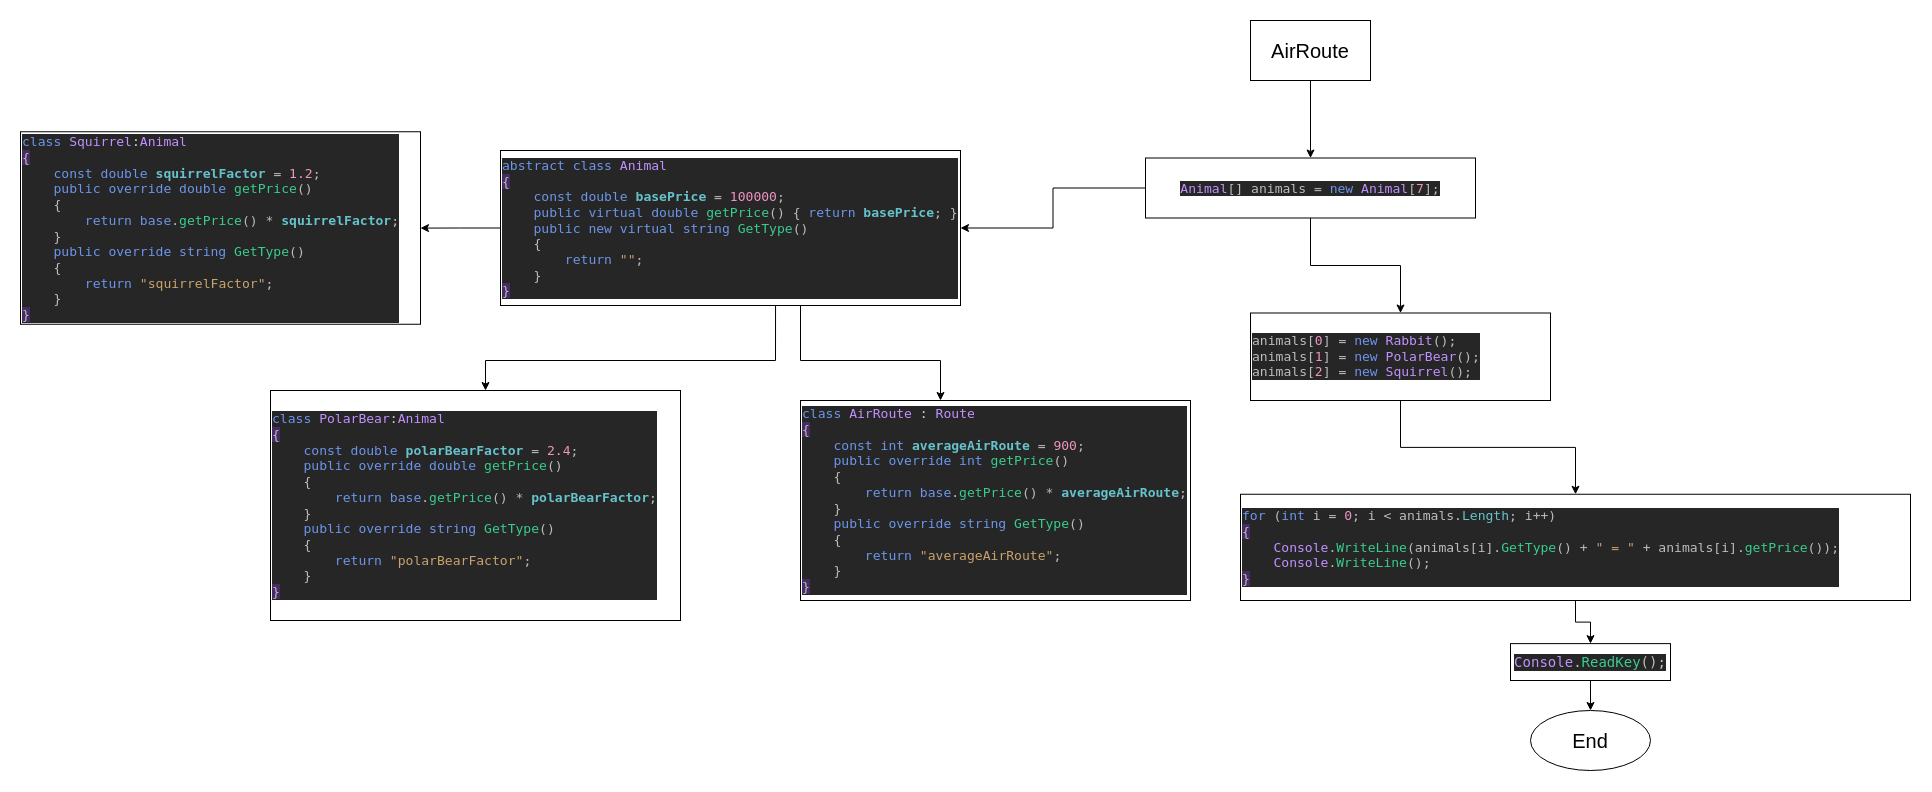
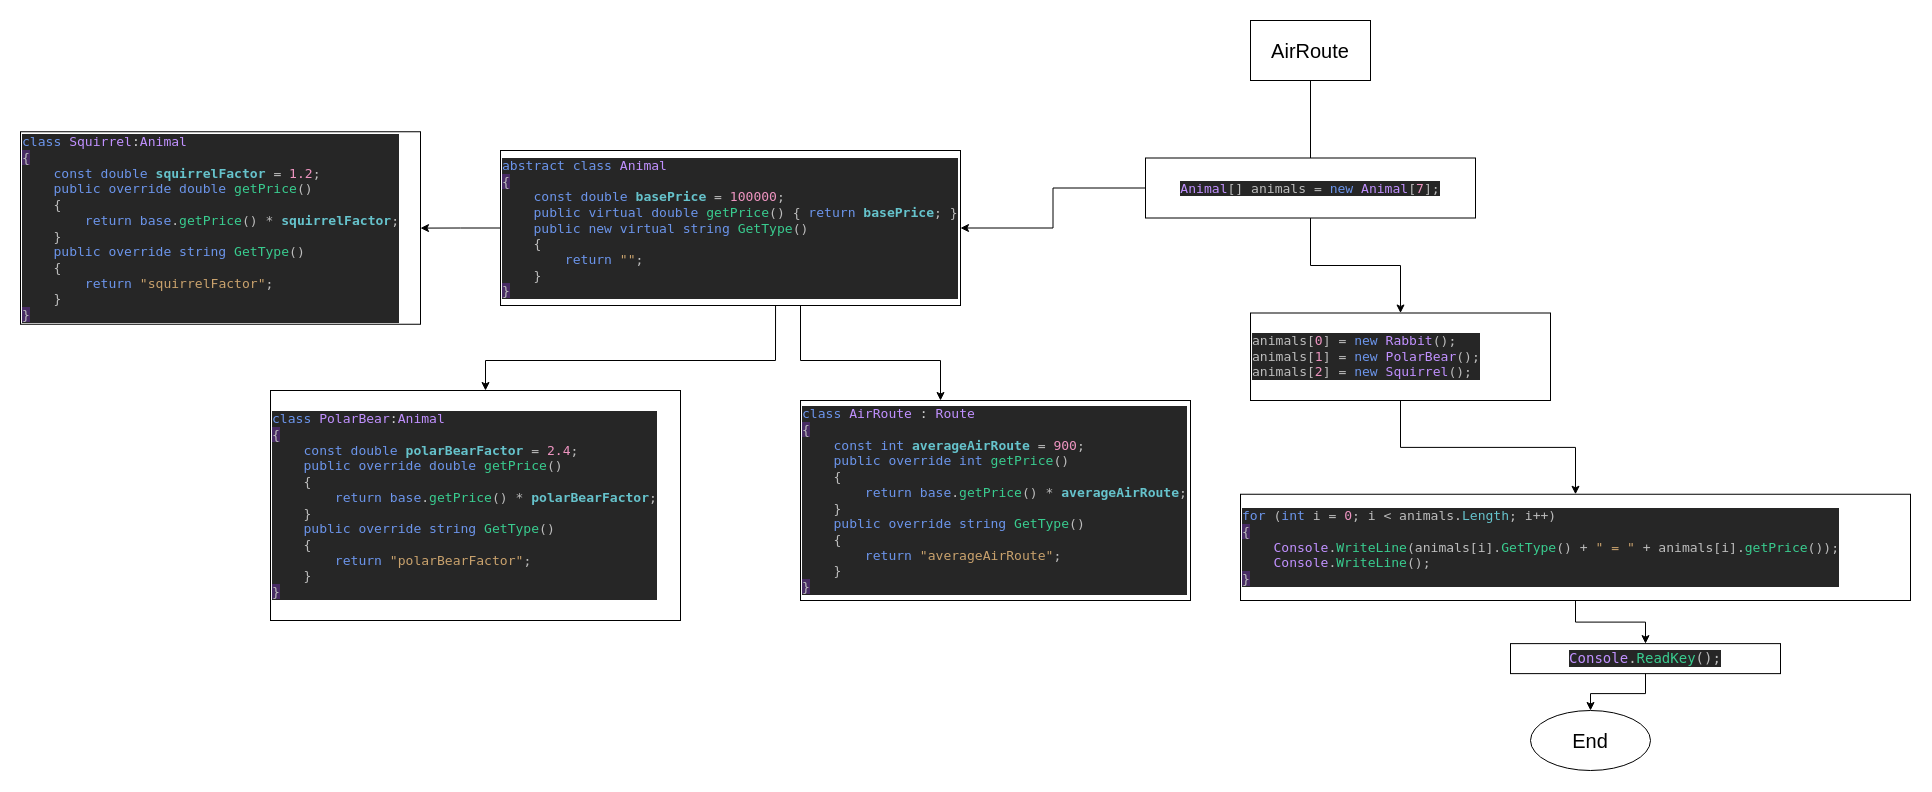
edge "AirRoute" -> "Animal[] animals = new Animal[7];": arrowhead classic -> none
node "Console.ReadKey();": size 160x37 -> 270x30
